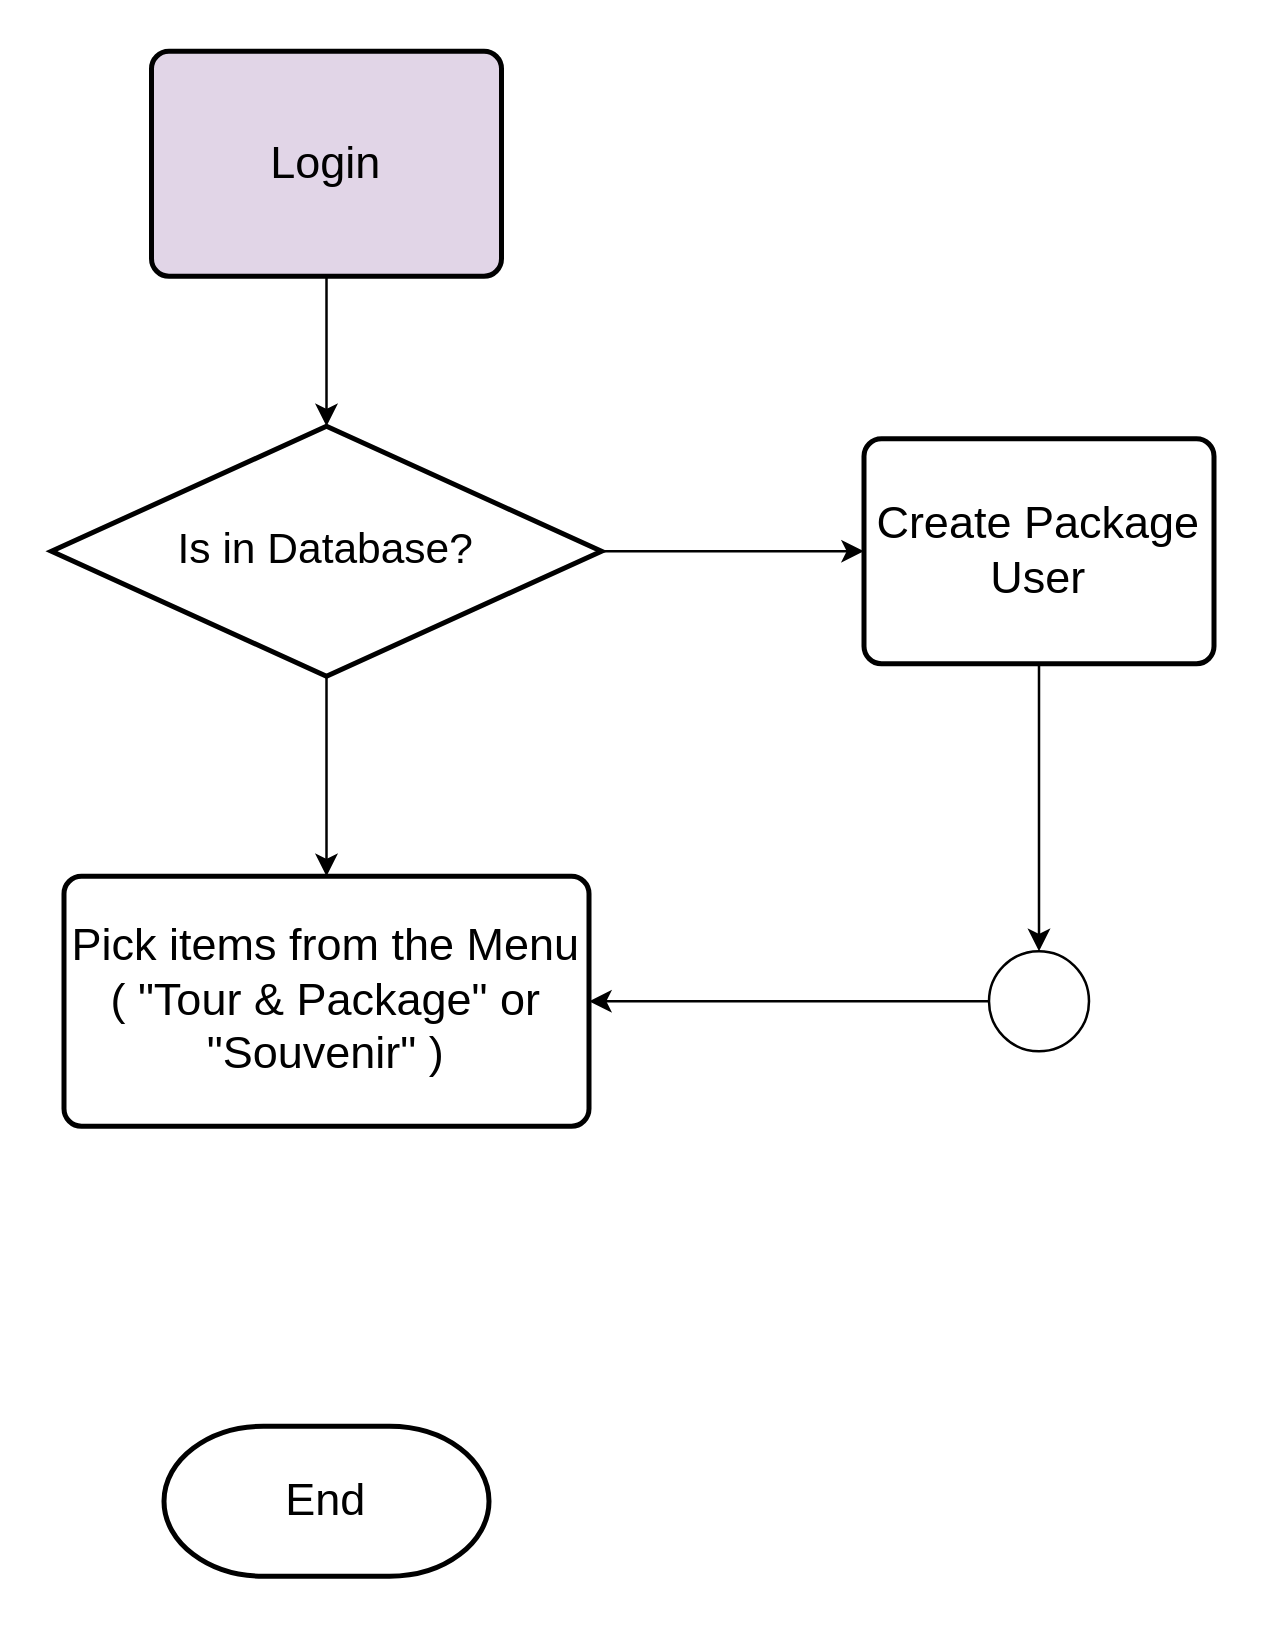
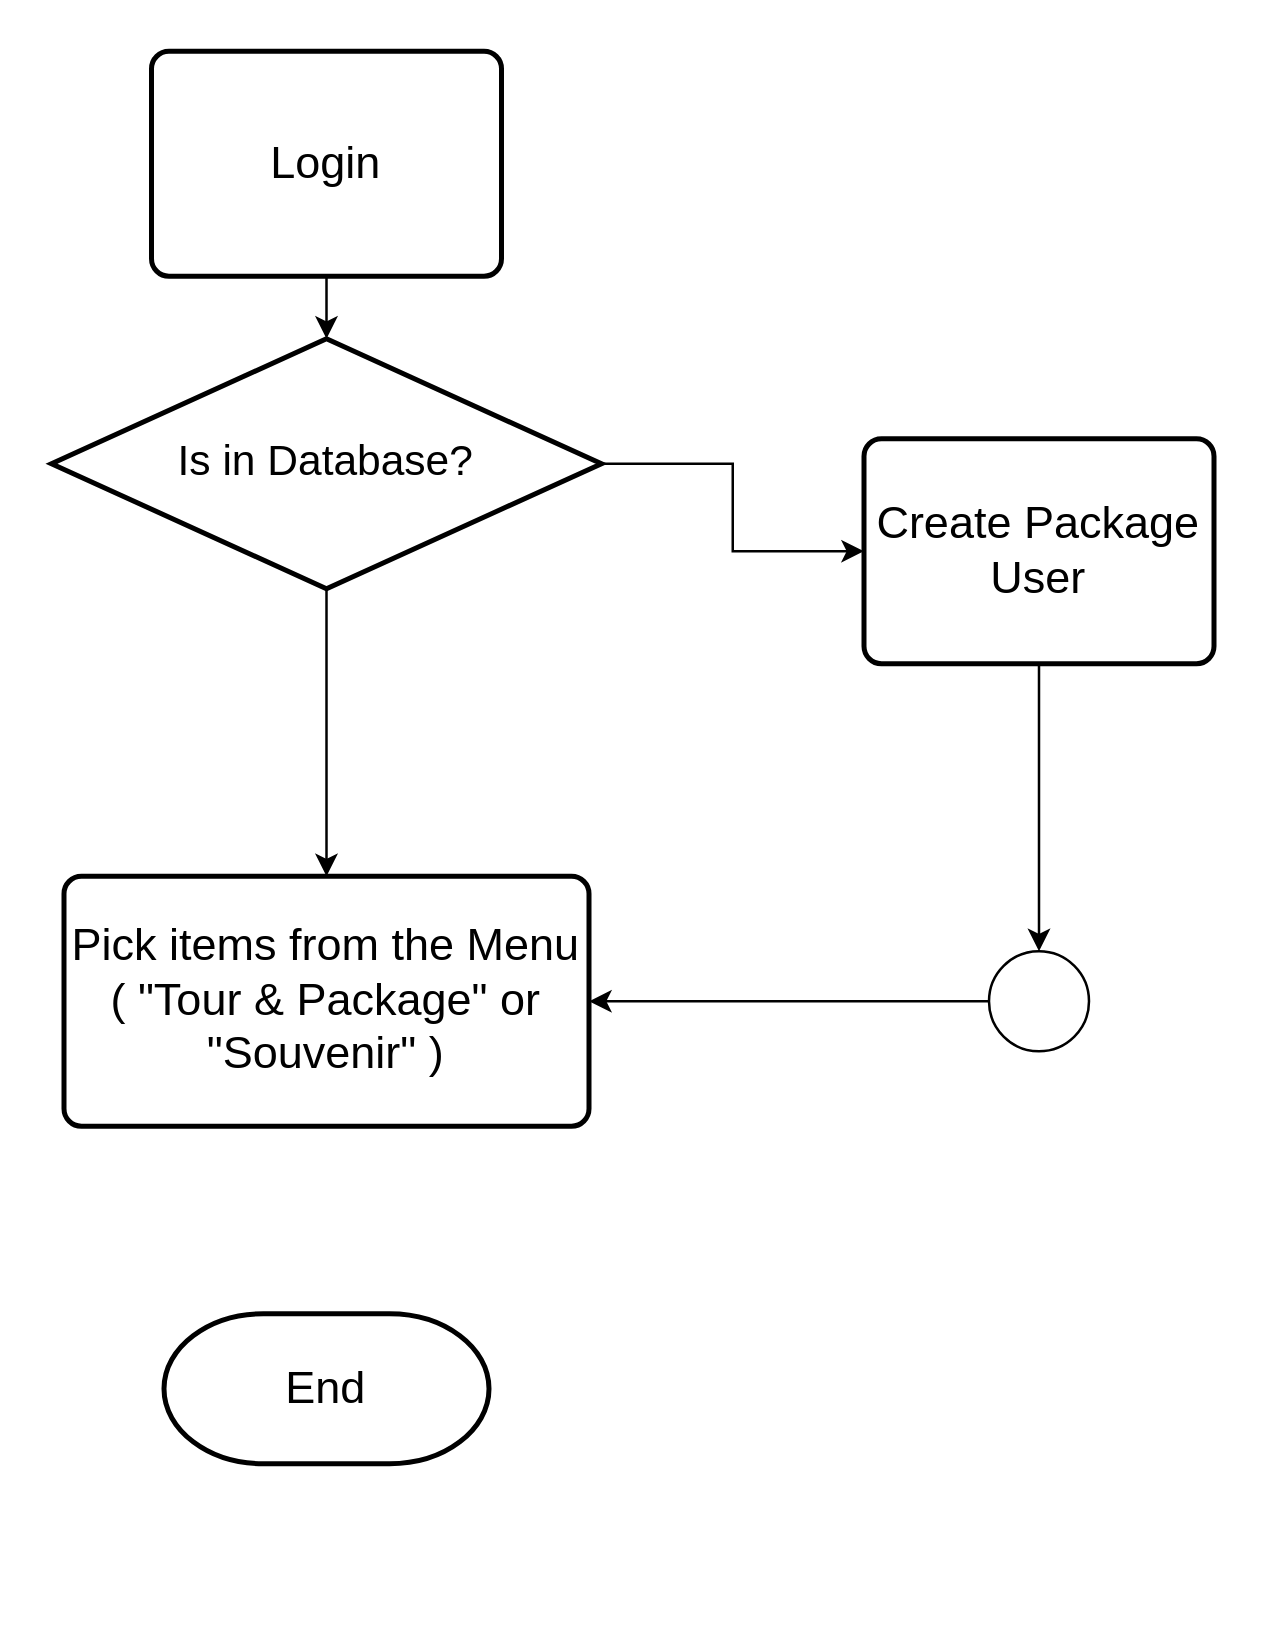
node "Login": fillcolor #e1d5e7 -> #ffffff
node "Is in Database?": moved (326, 551) -> (326, 464)
node "End": moved (326, 1501) -> (326, 1389)
